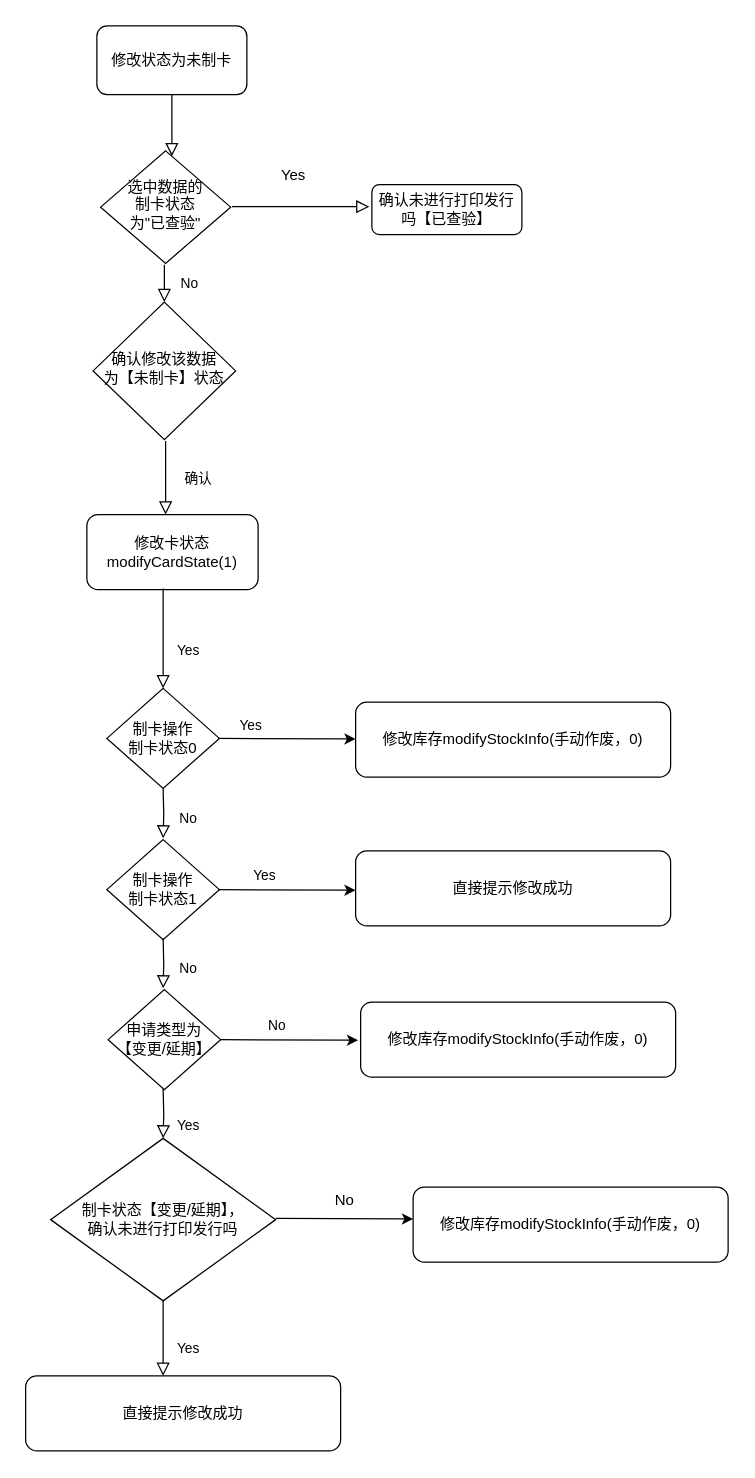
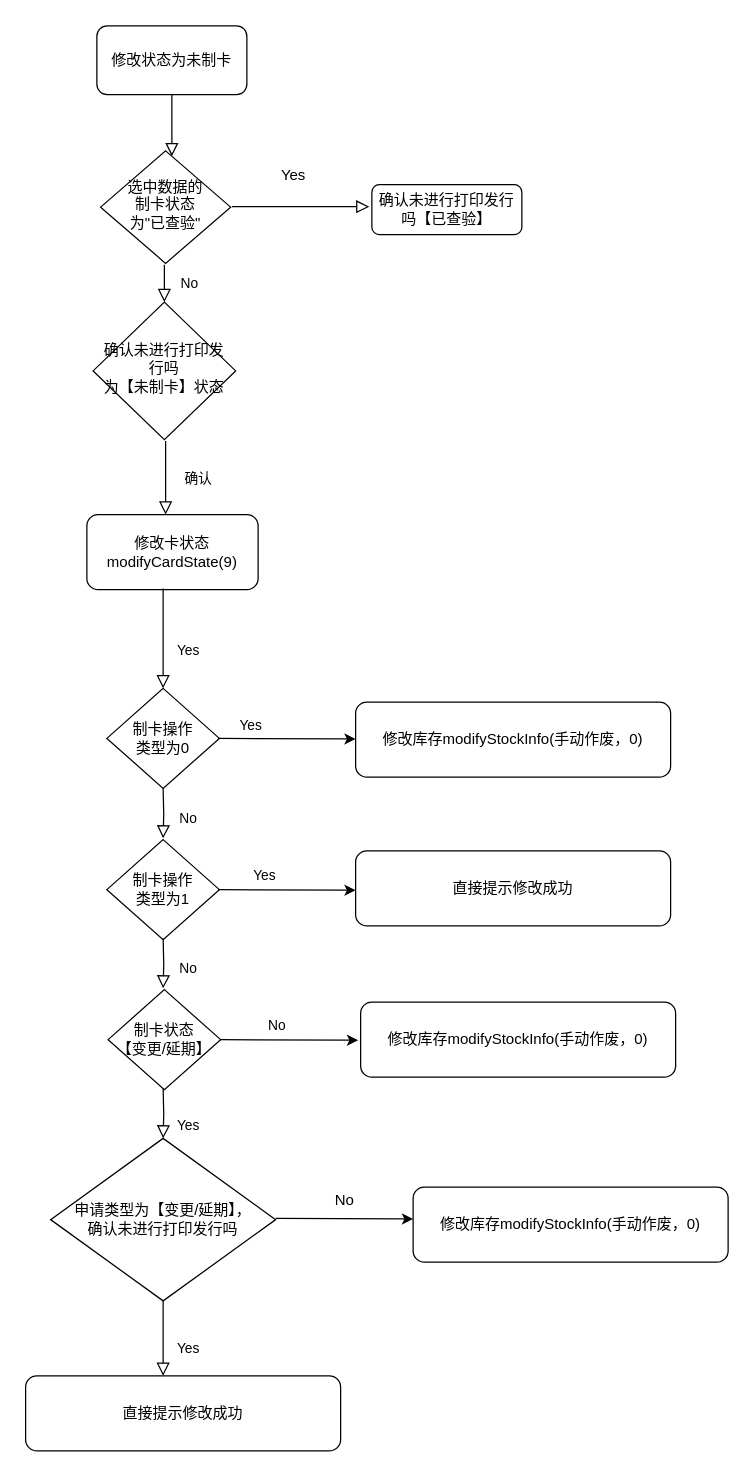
node "确认修改该数据 为【未制卡】状态": label "确认修改该数据 为【未制卡】状态" -> "确认未进行打印发行吗 为【未制卡】状态"
node "修改卡状态modifyCardState(1)": label "修改卡状态modifyCardState(1)" -> "修改卡状态modifyCardState(9)"
node "制卡操作 制卡状态0": label "制卡操作 制卡状态0" -> "制卡操作 类型为0"
node "制卡操作 制卡状态1": label "制卡操作 制卡状态1" -> "制卡操作 类型为1"
node "申请类型为 【变更/延期】": label "申请类型为 【变更/延期】" -> "制卡状态 【变更/延期】"
node "制卡状态【变更/延期】， 确认未进行打印发行吗": label "制卡状态【变更/延期】， 确认未进行打印发行吗" -> "申请类型为【变更/延期】， 确认未进行打印发行吗"
